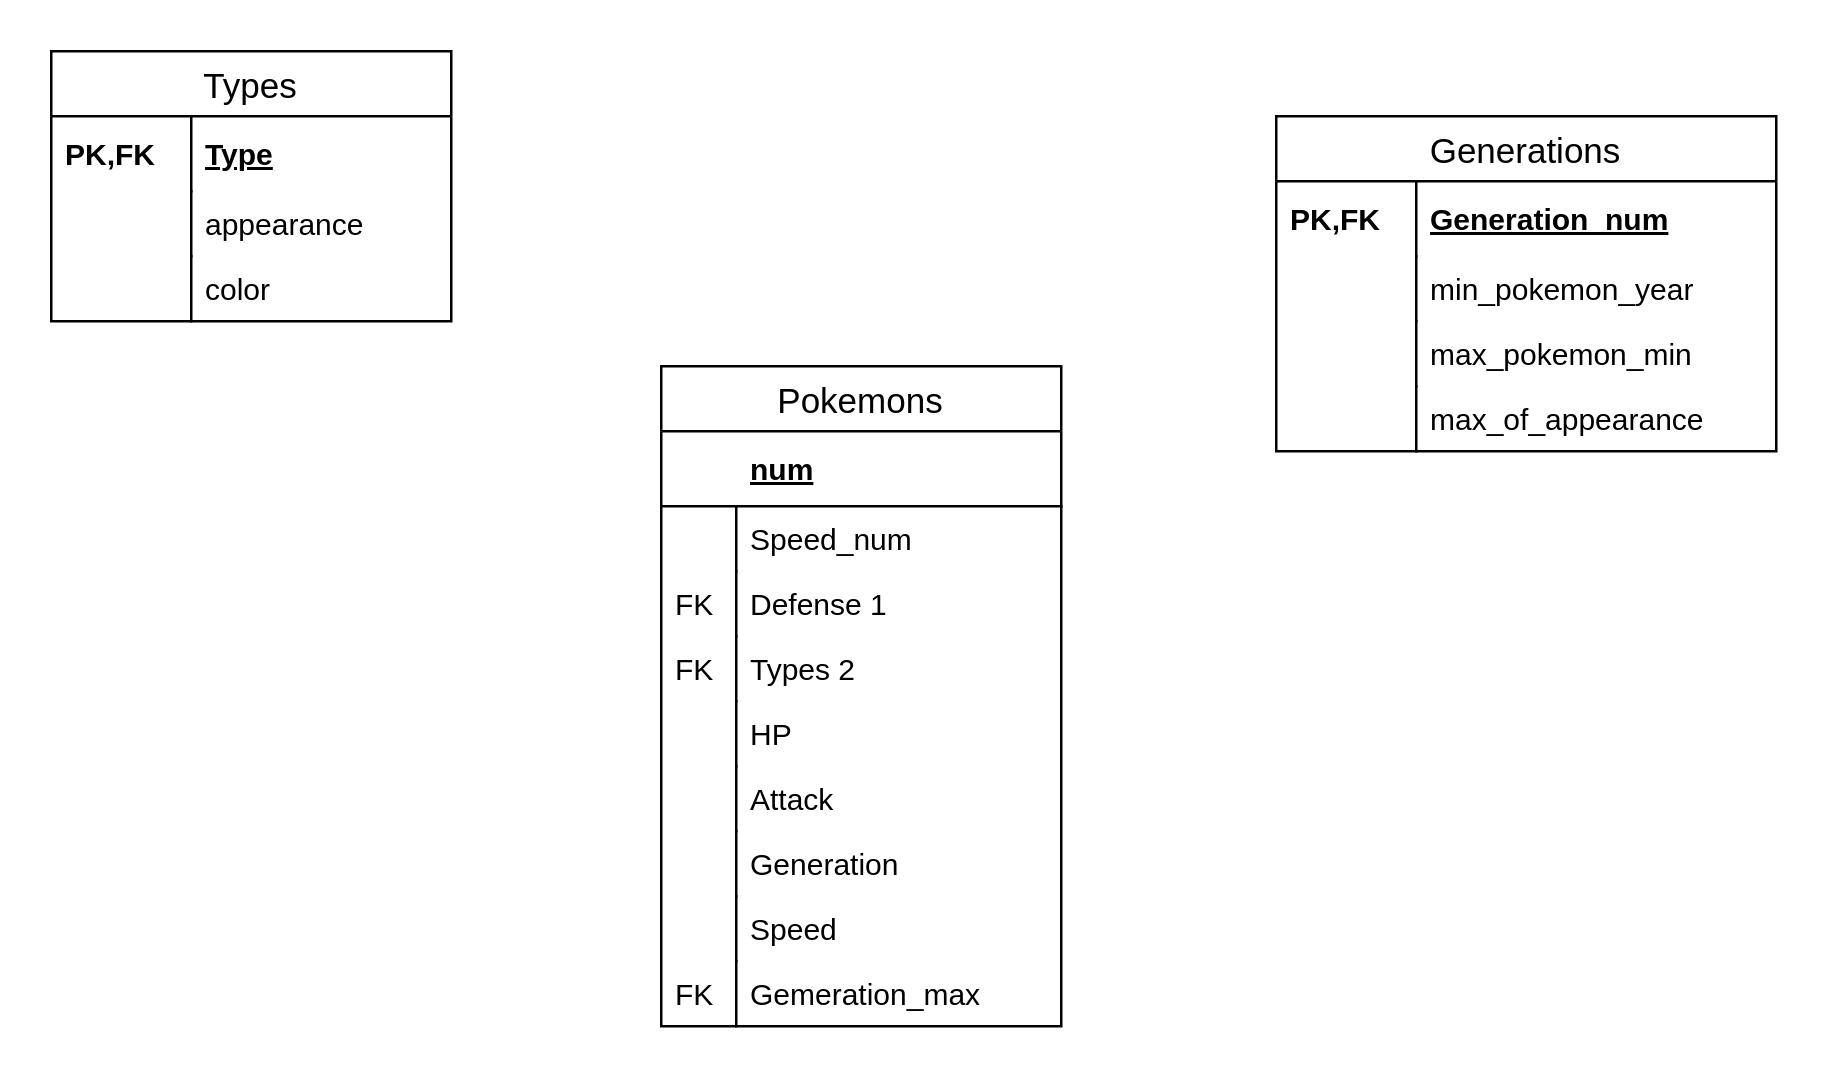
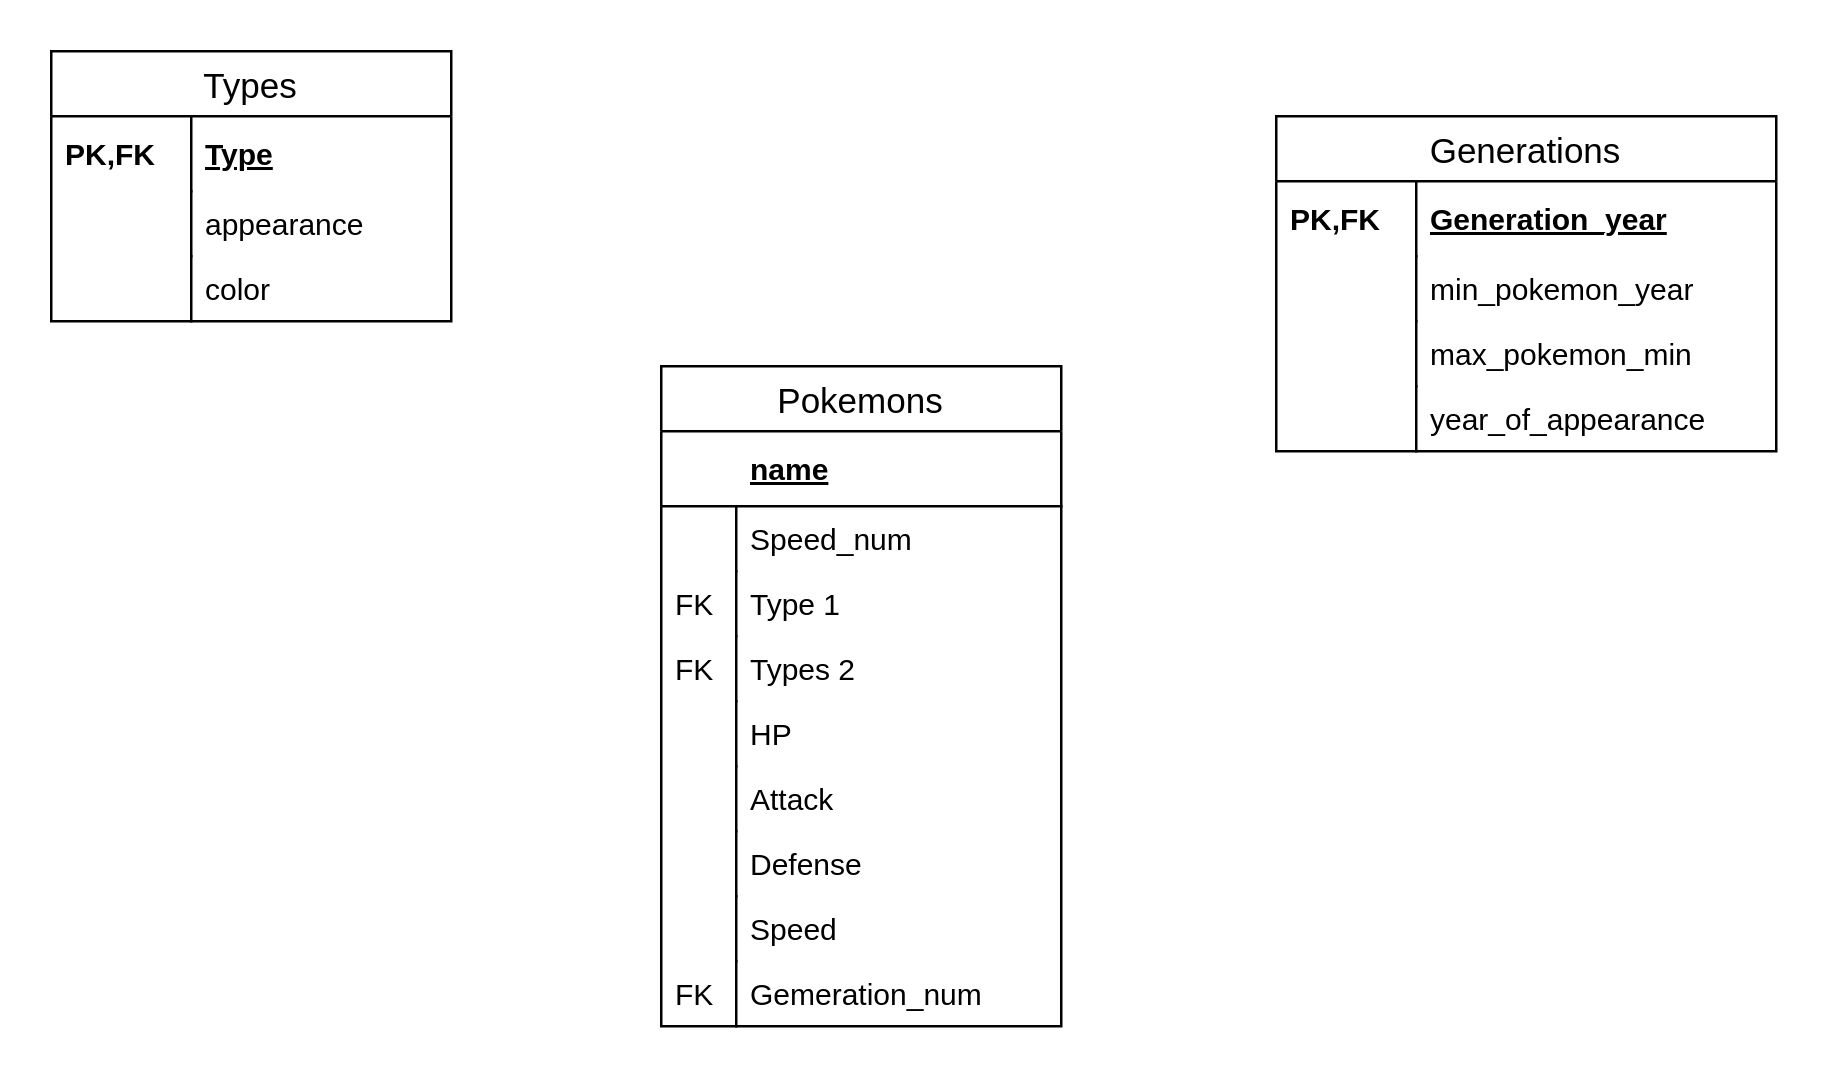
node "Generation_num": label "Generation_num" -> "Generation_year"
node "max_of_appearance": label "max_of_appearance" -> "year_of_appearance"
node "num": label "num" -> "name"
node "Defense 1": label "Defense 1" -> "Type 1"
node "Generation": label "Generation" -> "Defense"
node "Gemeration_max": label "Gemeration_max" -> "Gemeration_num"
